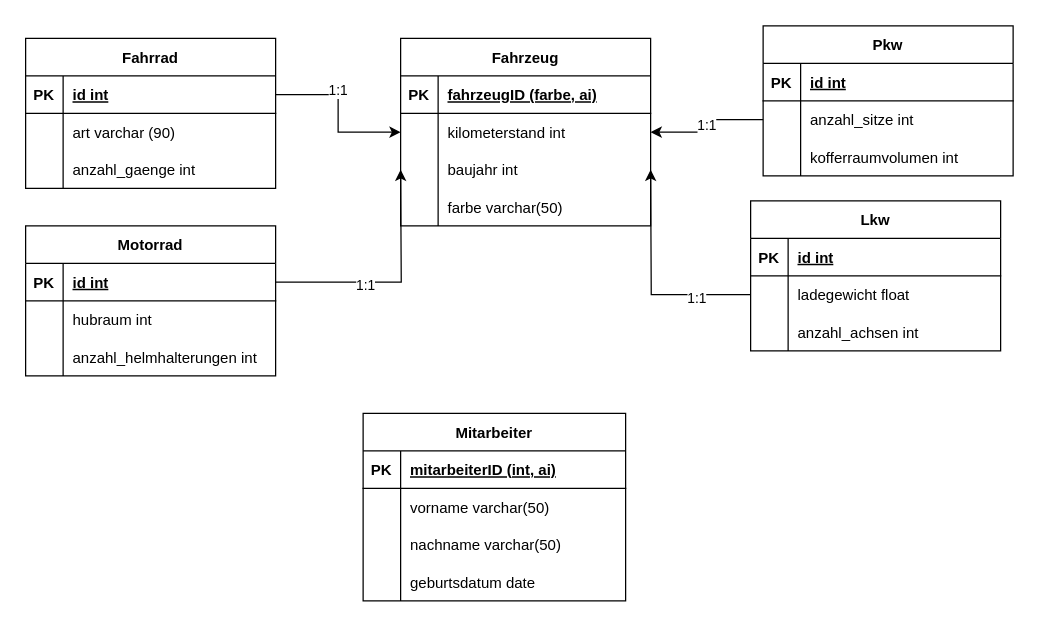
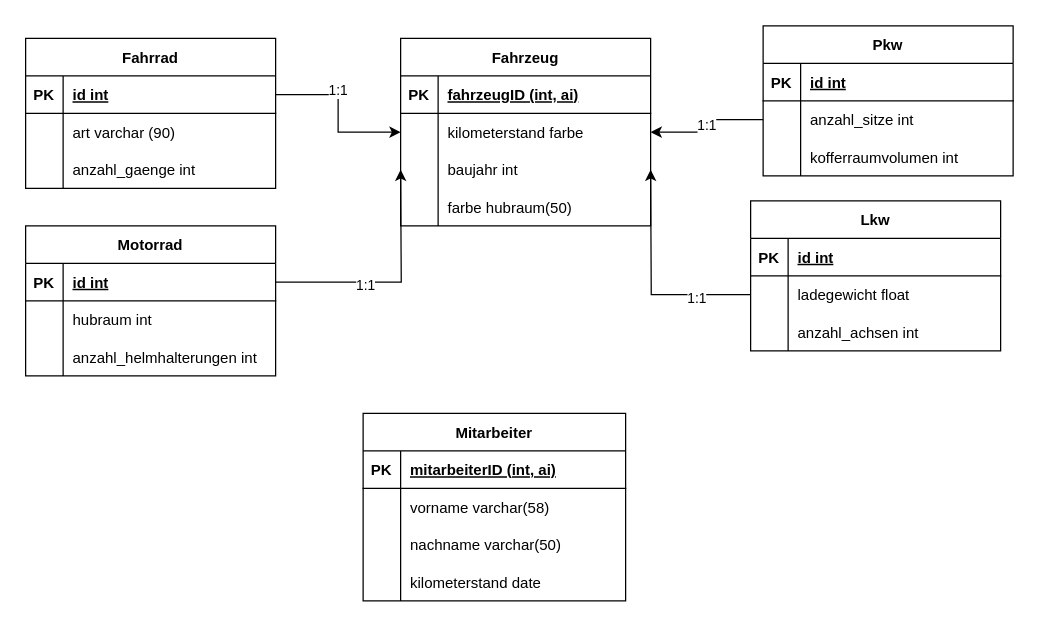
node "fahrzeugID (farbe, ai)": label "fahrzeugID (farbe, ai)" -> "fahrzeugID (int, ai)"
node "kilometerstand int": label "kilometerstand int" -> "kilometerstand farbe"
node "farbe varchar(50)": label "farbe varchar(50)" -> "farbe hubraum(50)"
node "vorname varchar(50)": label "vorname varchar(50)" -> "vorname varchar(58)"
node "geburtsdatum date": label "geburtsdatum date" -> "kilometerstand date"
